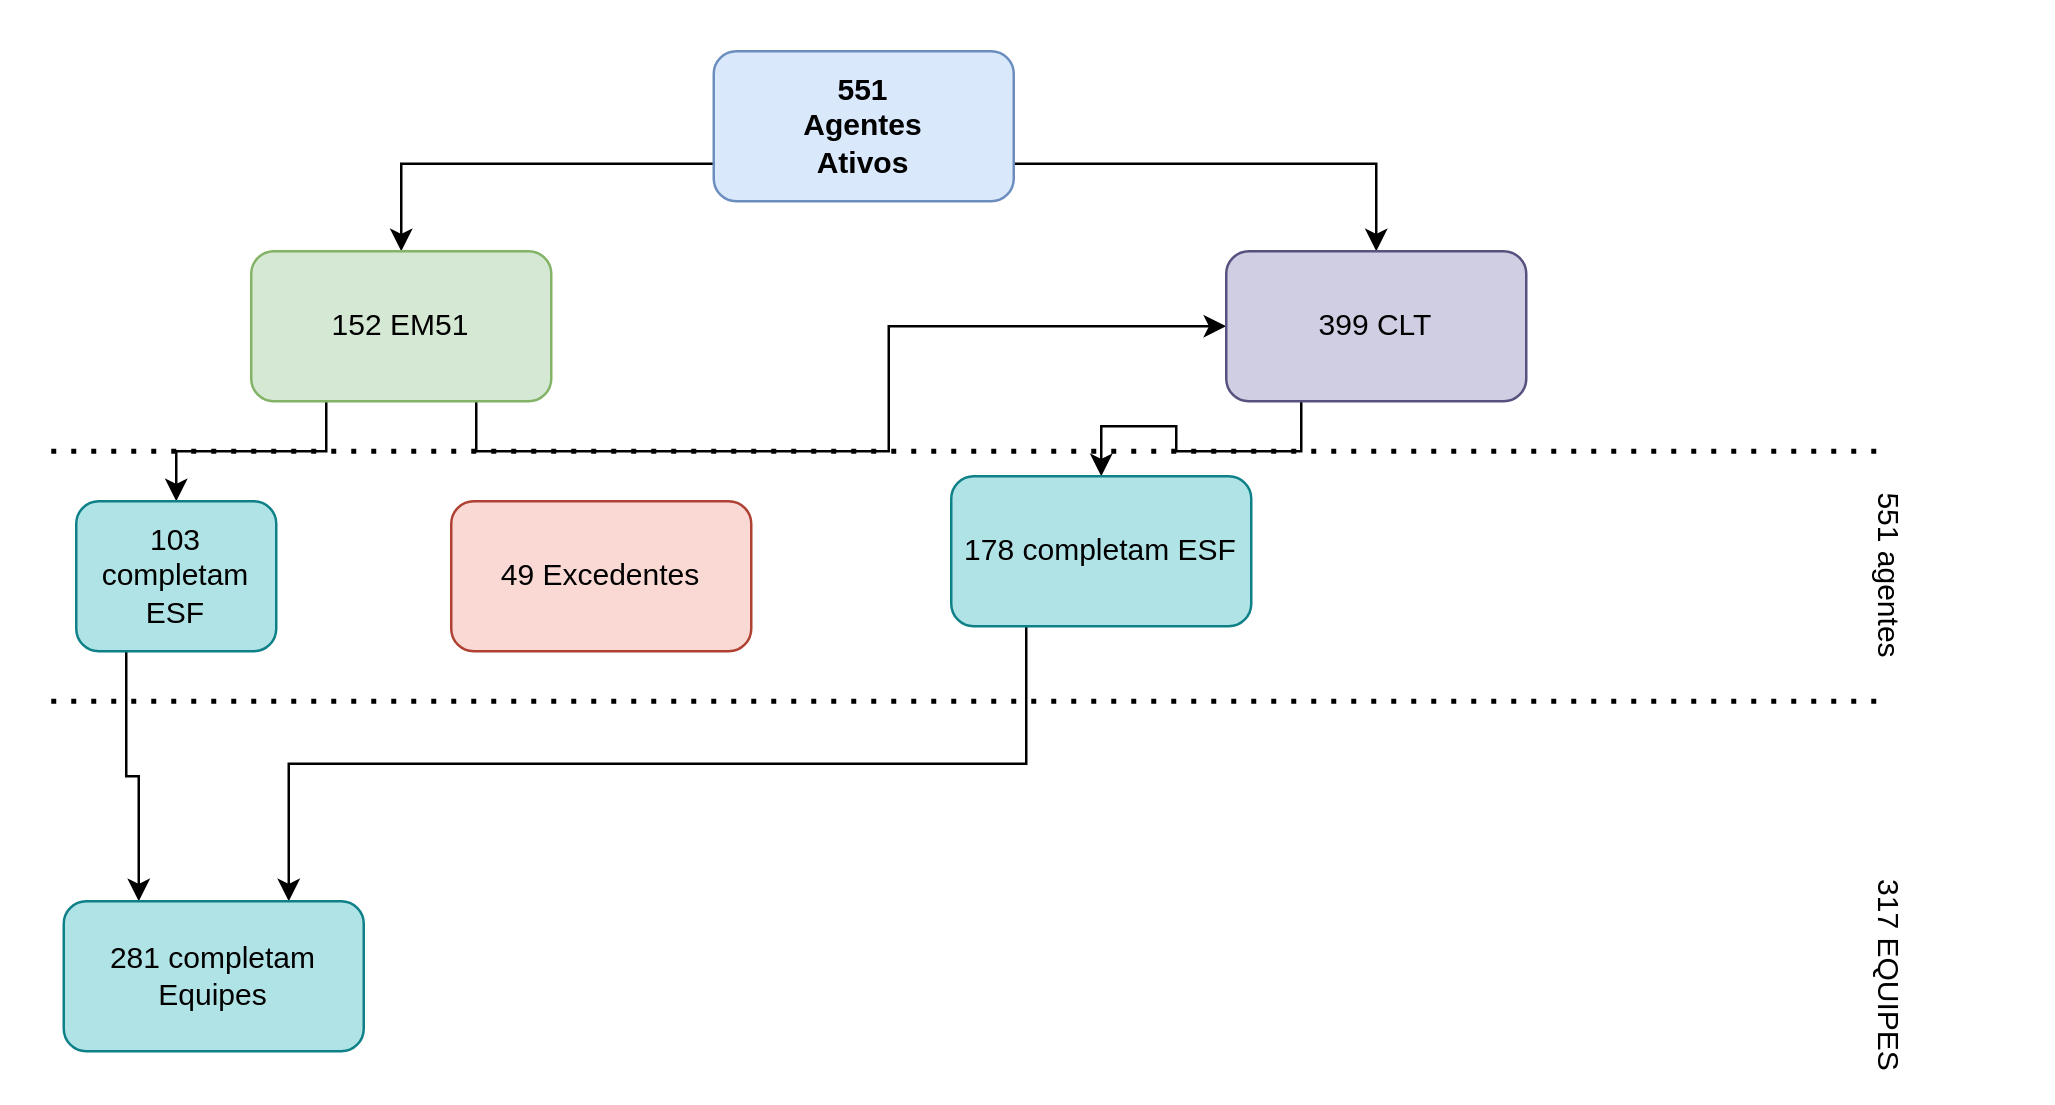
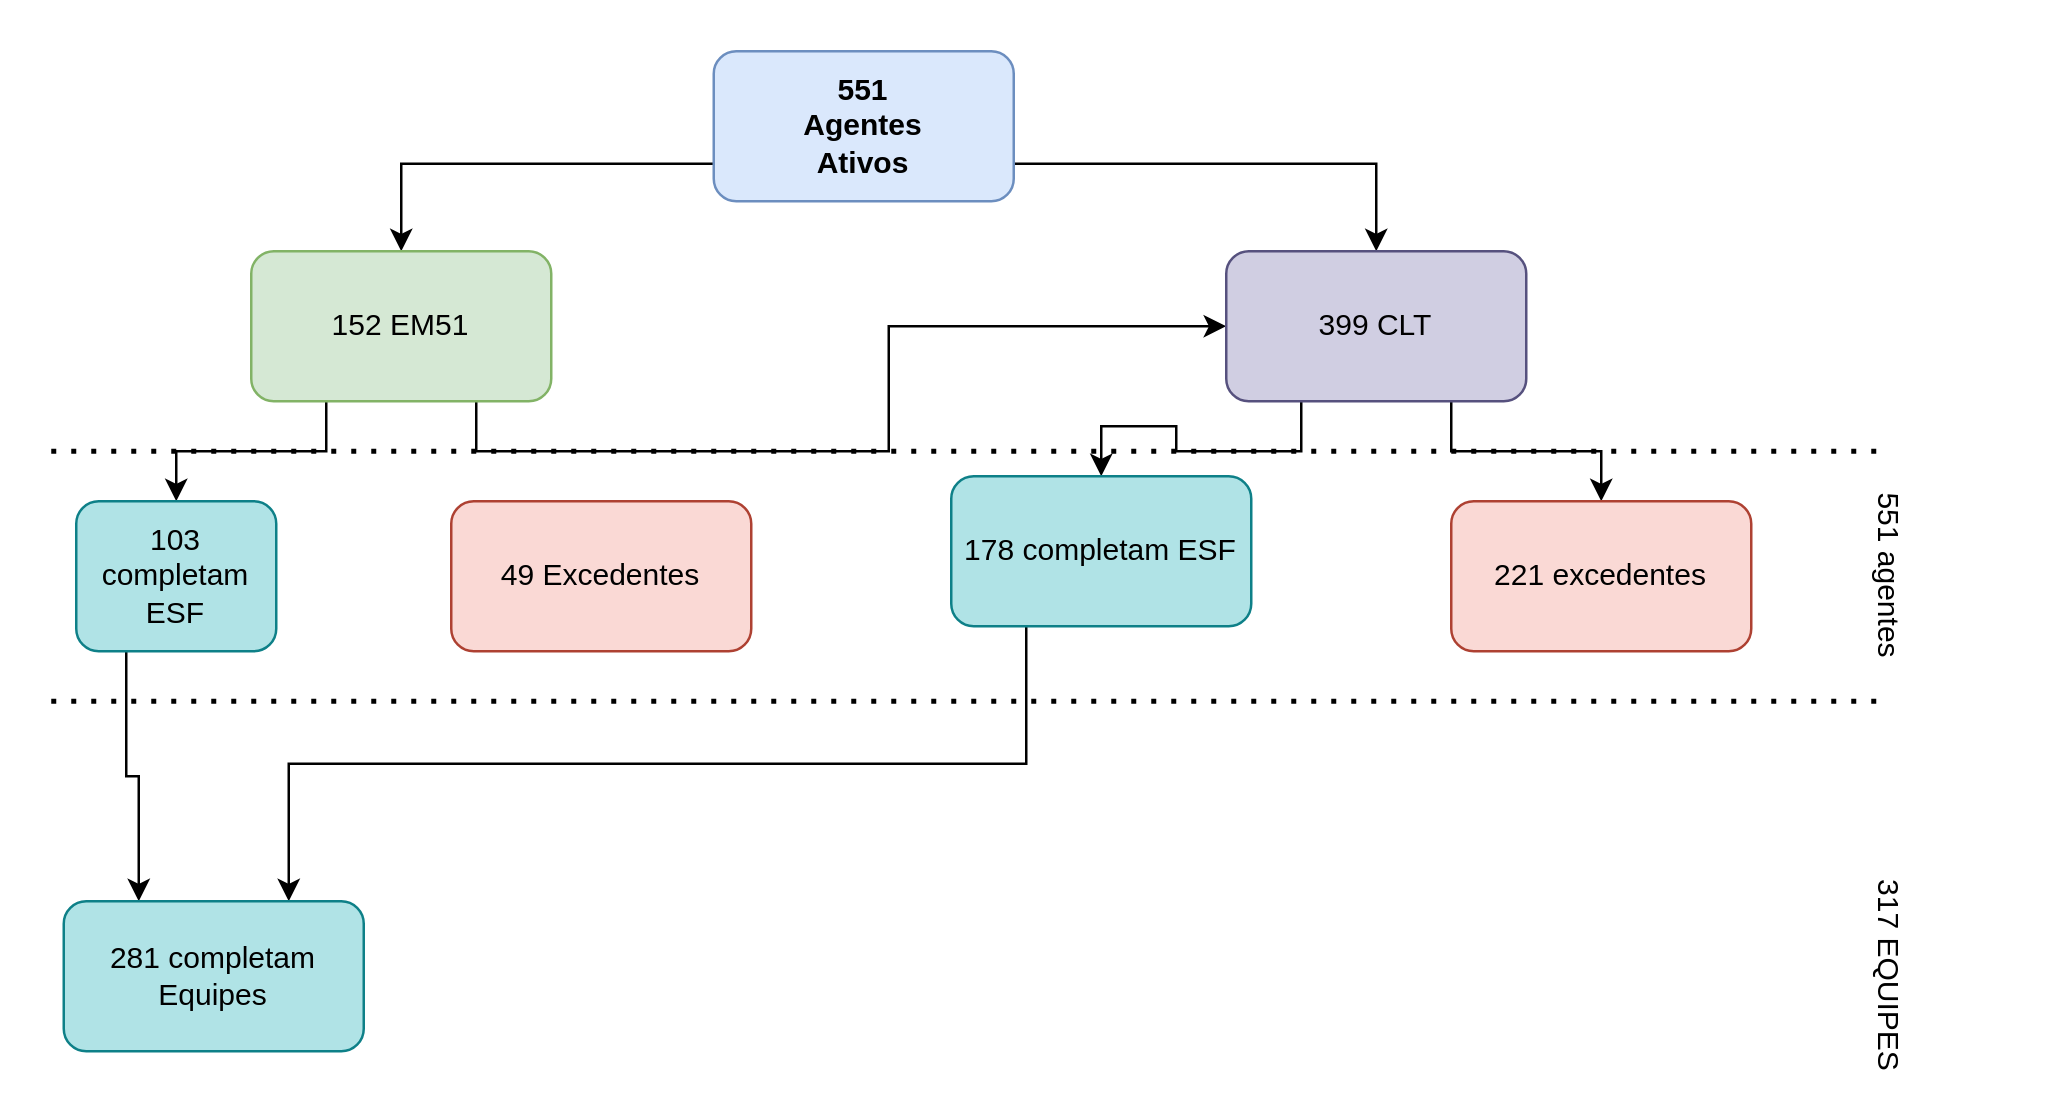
edge "399 CLT" -> "221 excedentes": added
node "221 excedentes": added
